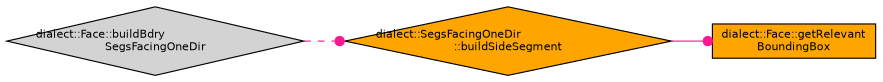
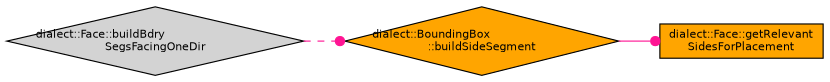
node "dialect::SegsFacingOneDir ::buildSideSegment": label "dialect::SegsFacingOneDir ::buildSideSegment" -> "dialect::BoundingBox ::buildSideSegment"
node "dialect::Face::getRelevant BoundingBox": label "dialect::Face::getRelevant BoundingBox" -> "dialect::Face::getRelevant SidesForPlacement"
